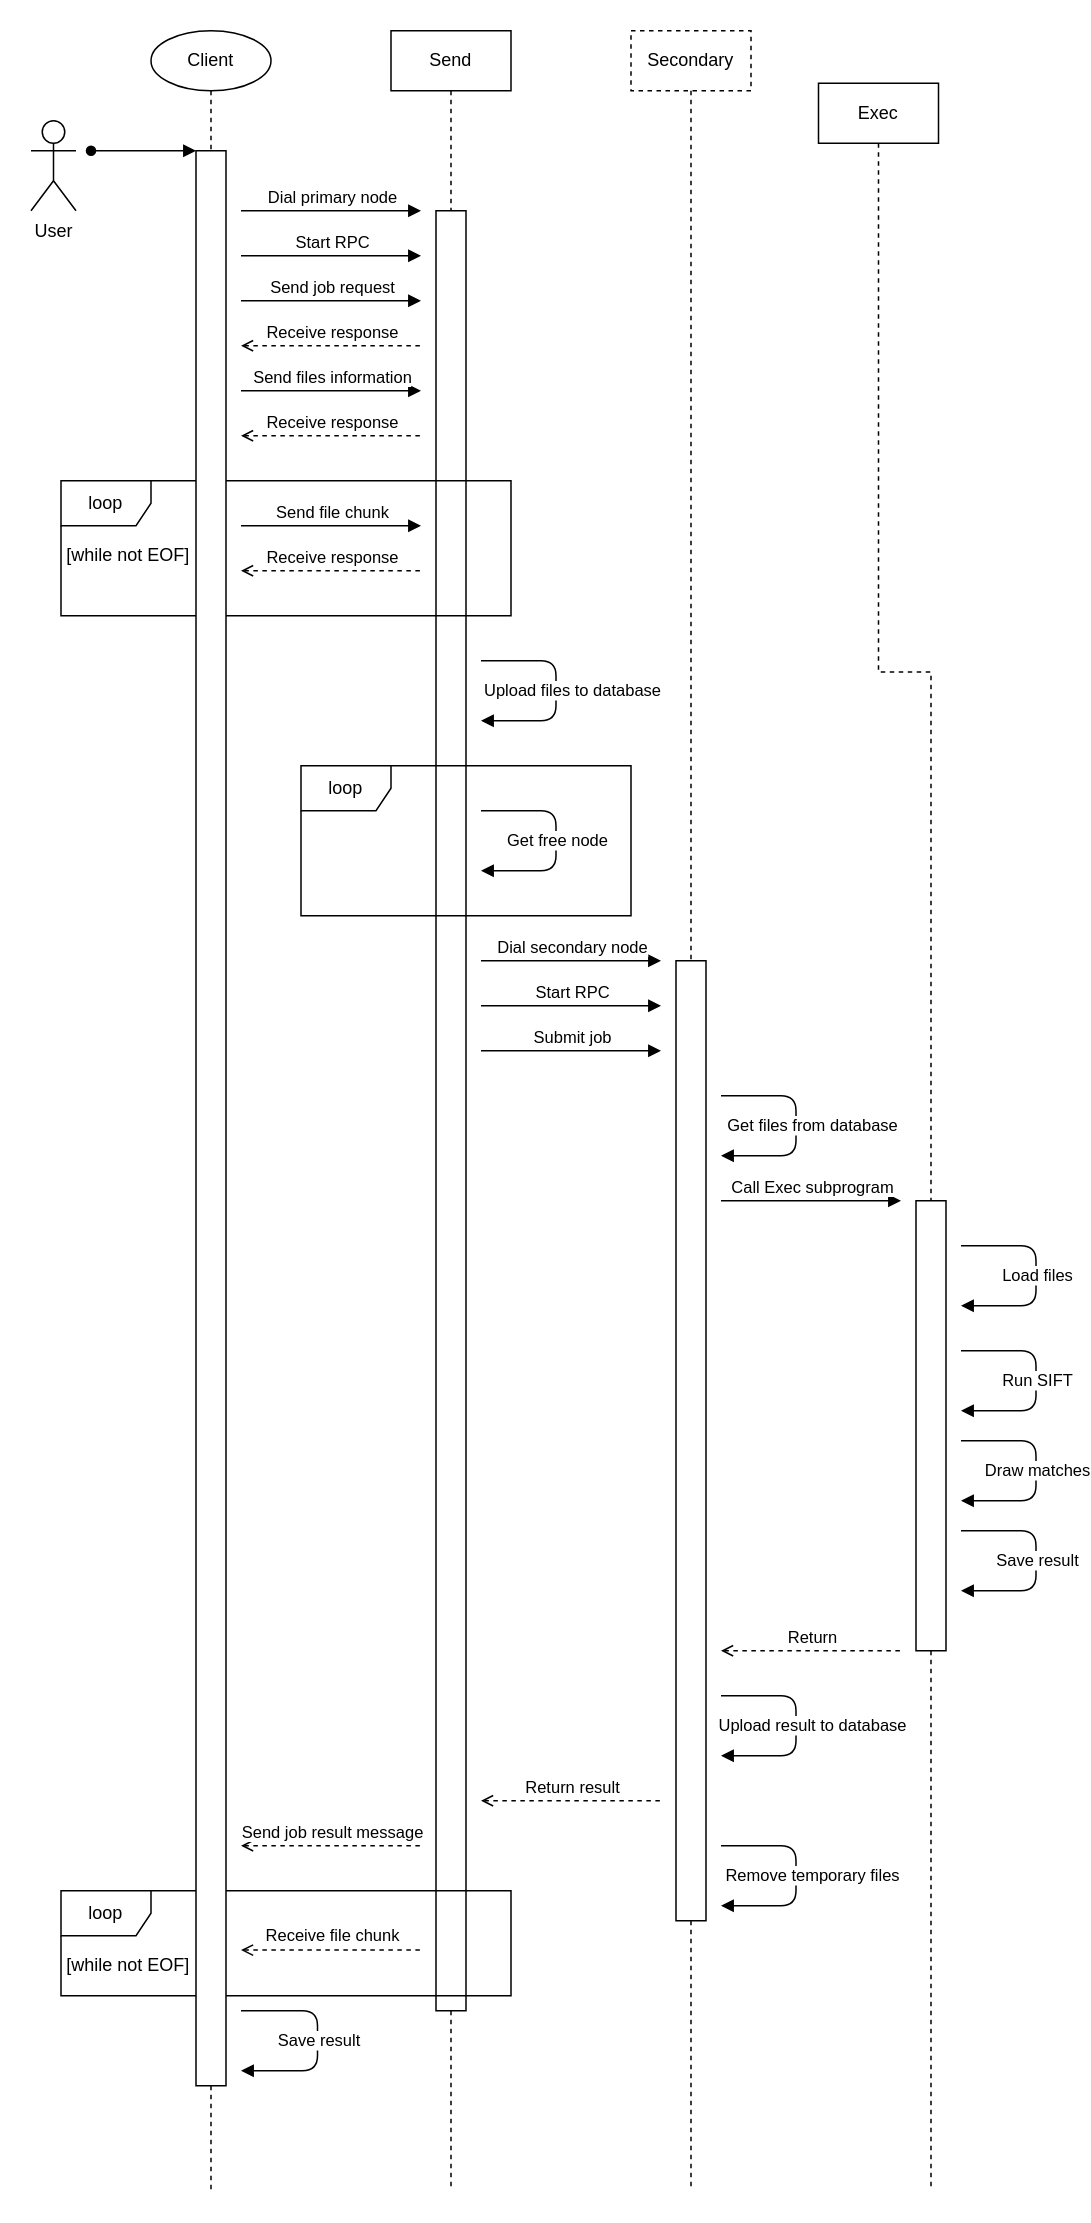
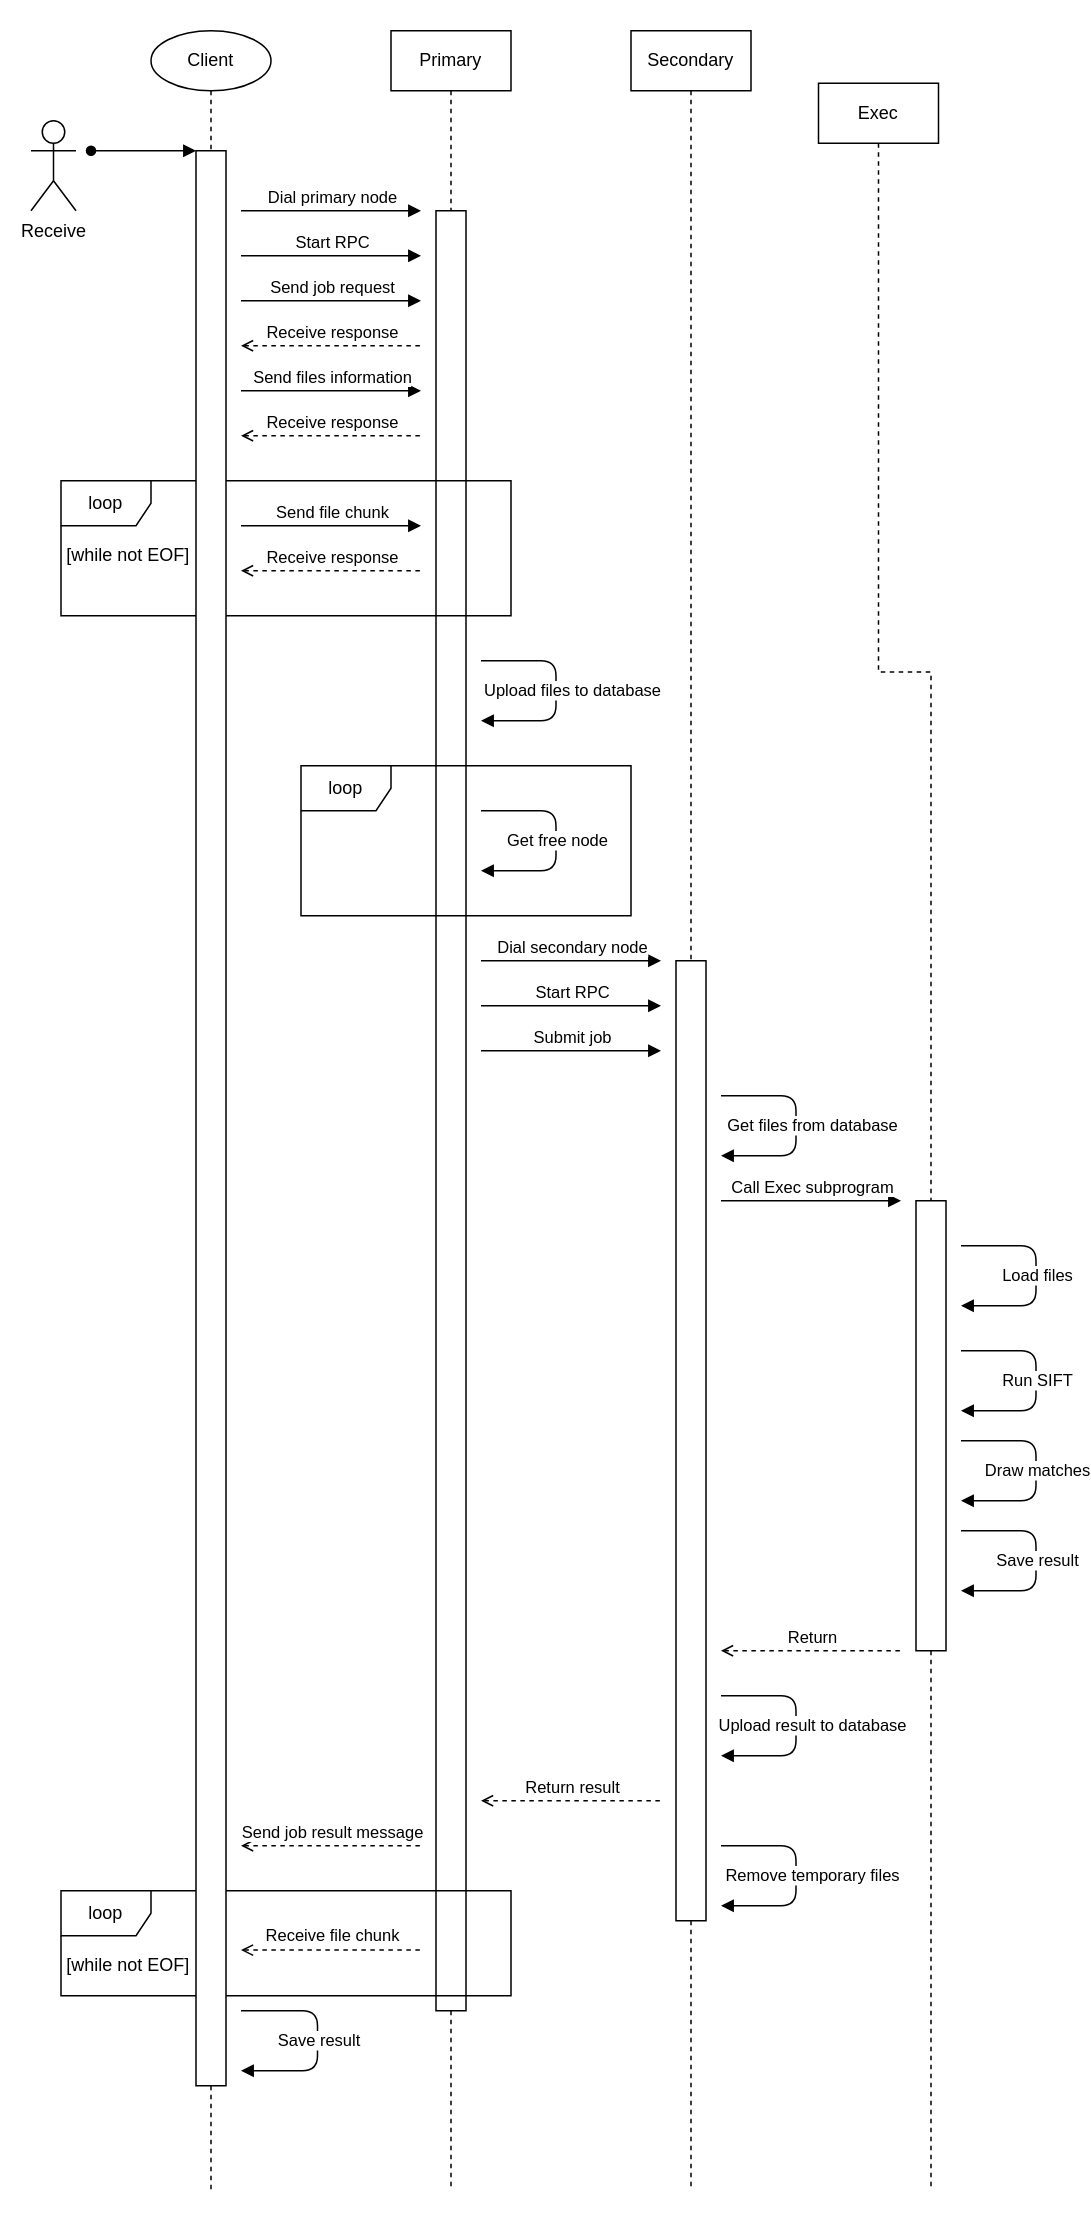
node "Send": label "Send" -> "Primary"
node "Secondary": style dashed -> solid
node "User": label "User" -> "Receive"
